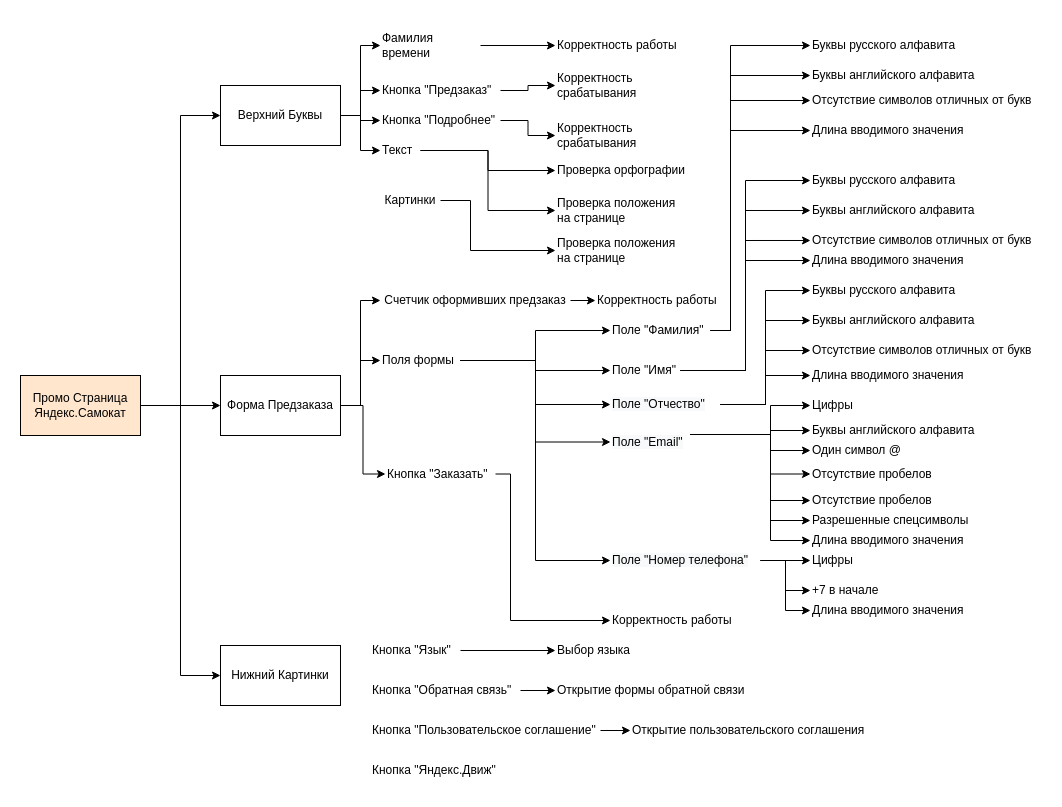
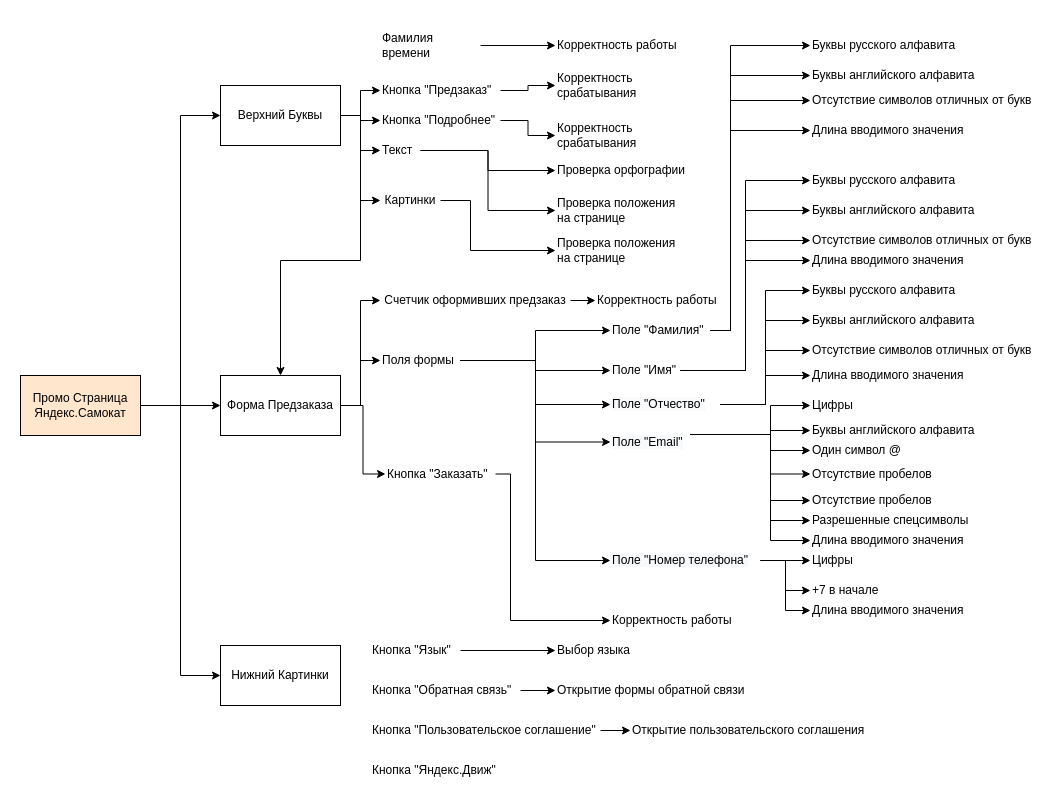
edge "Верхний Буквы" -> "Фамилия времени": now "Верхний Буквы" -> "Форма Предзаказа"
edge "Верхний Буквы" -> "Картинки": added
